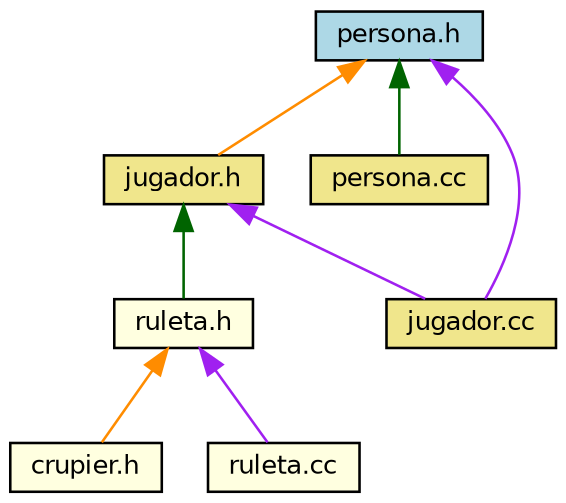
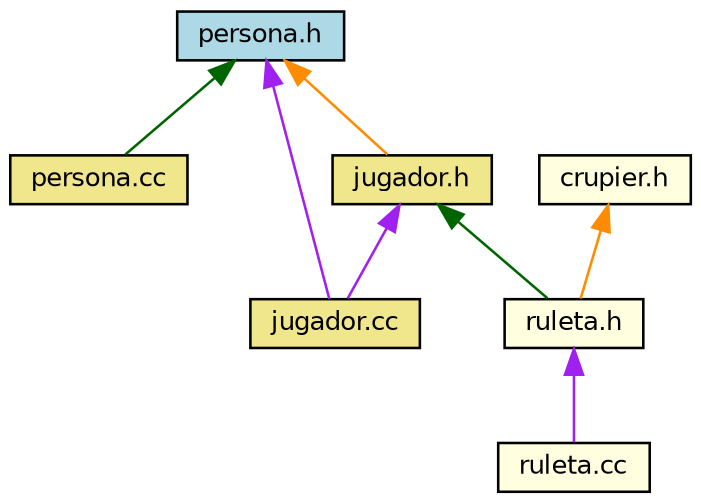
edge "crupier.h" -> "ruleta.h": reversed
